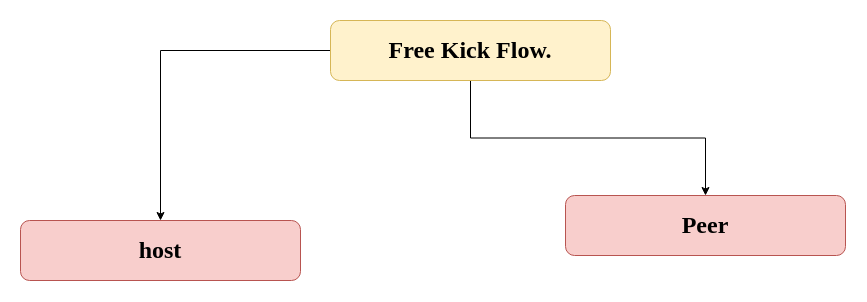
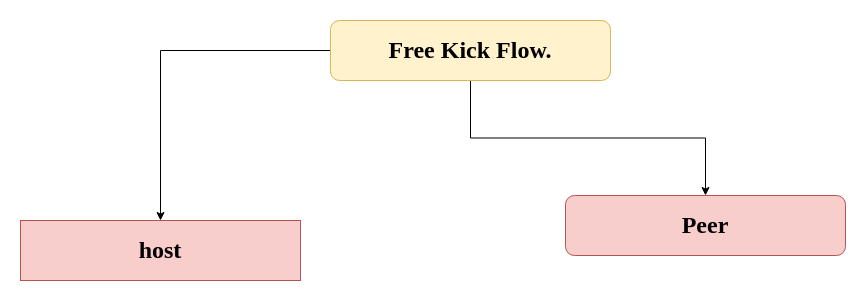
node "host": shape rounded rectangle -> rectangle
